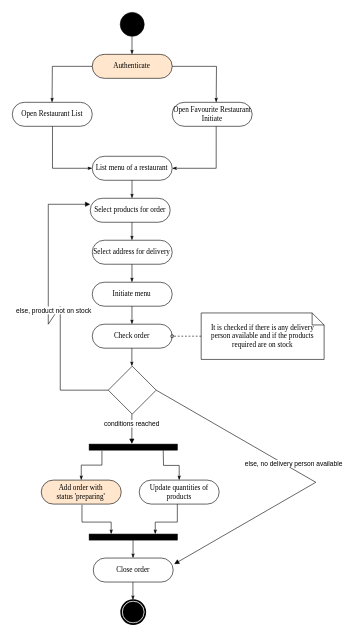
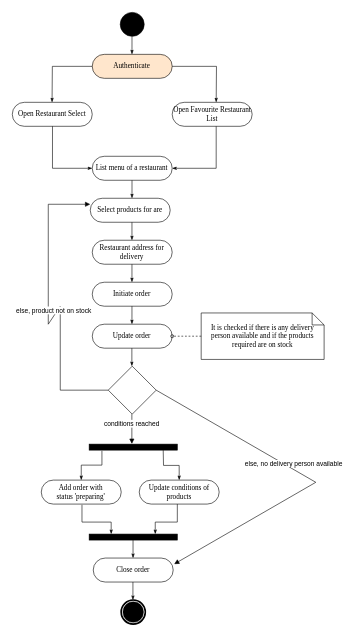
node "Open Restaurant List": label "Open Restaurant List" -> "Open Restaurant Select"
node "Open Favourite Restaurant Initiate": label "Open Favourite Restaurant Initiate" -> "Open Favourite Restaurant List"
node "Select products for order": label "Select products for order" -> "Select products for are"
node "Select address for delivery": label "Select address for delivery" -> "Restaurant address for delivery"
node "Initiate menu": label "Initiate menu" -> "Initiate order"
node "Check order": label "Check order" -> "Update order"
node "Add order with status 'preparing'": fillcolor #ffe6cc -> #ffffff
node "Update quantities of products": label "Update quantities of products" -> "Update conditions of products"
